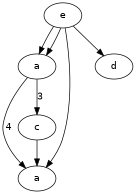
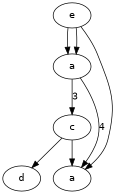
edge "e" -> "d": now "c" -> "d"
